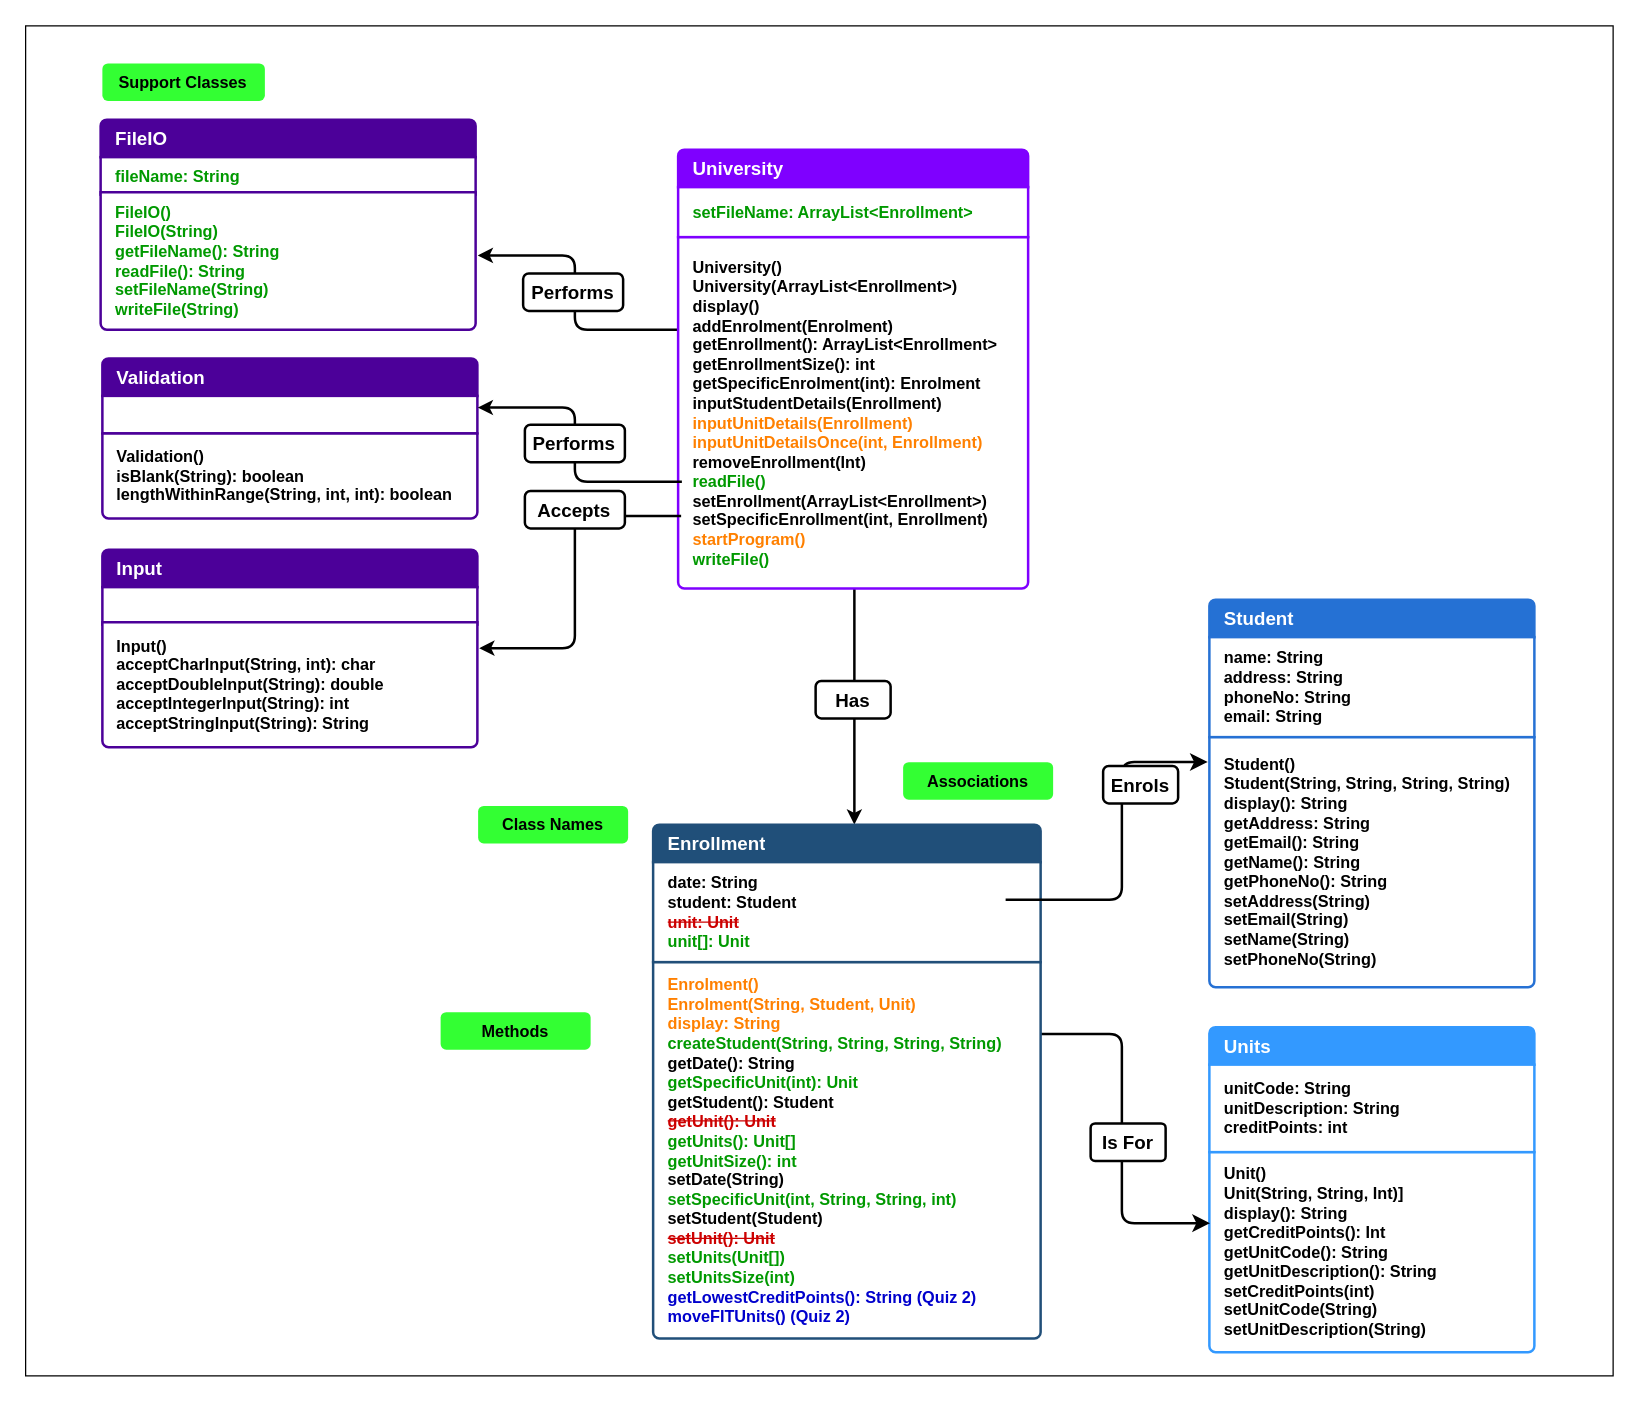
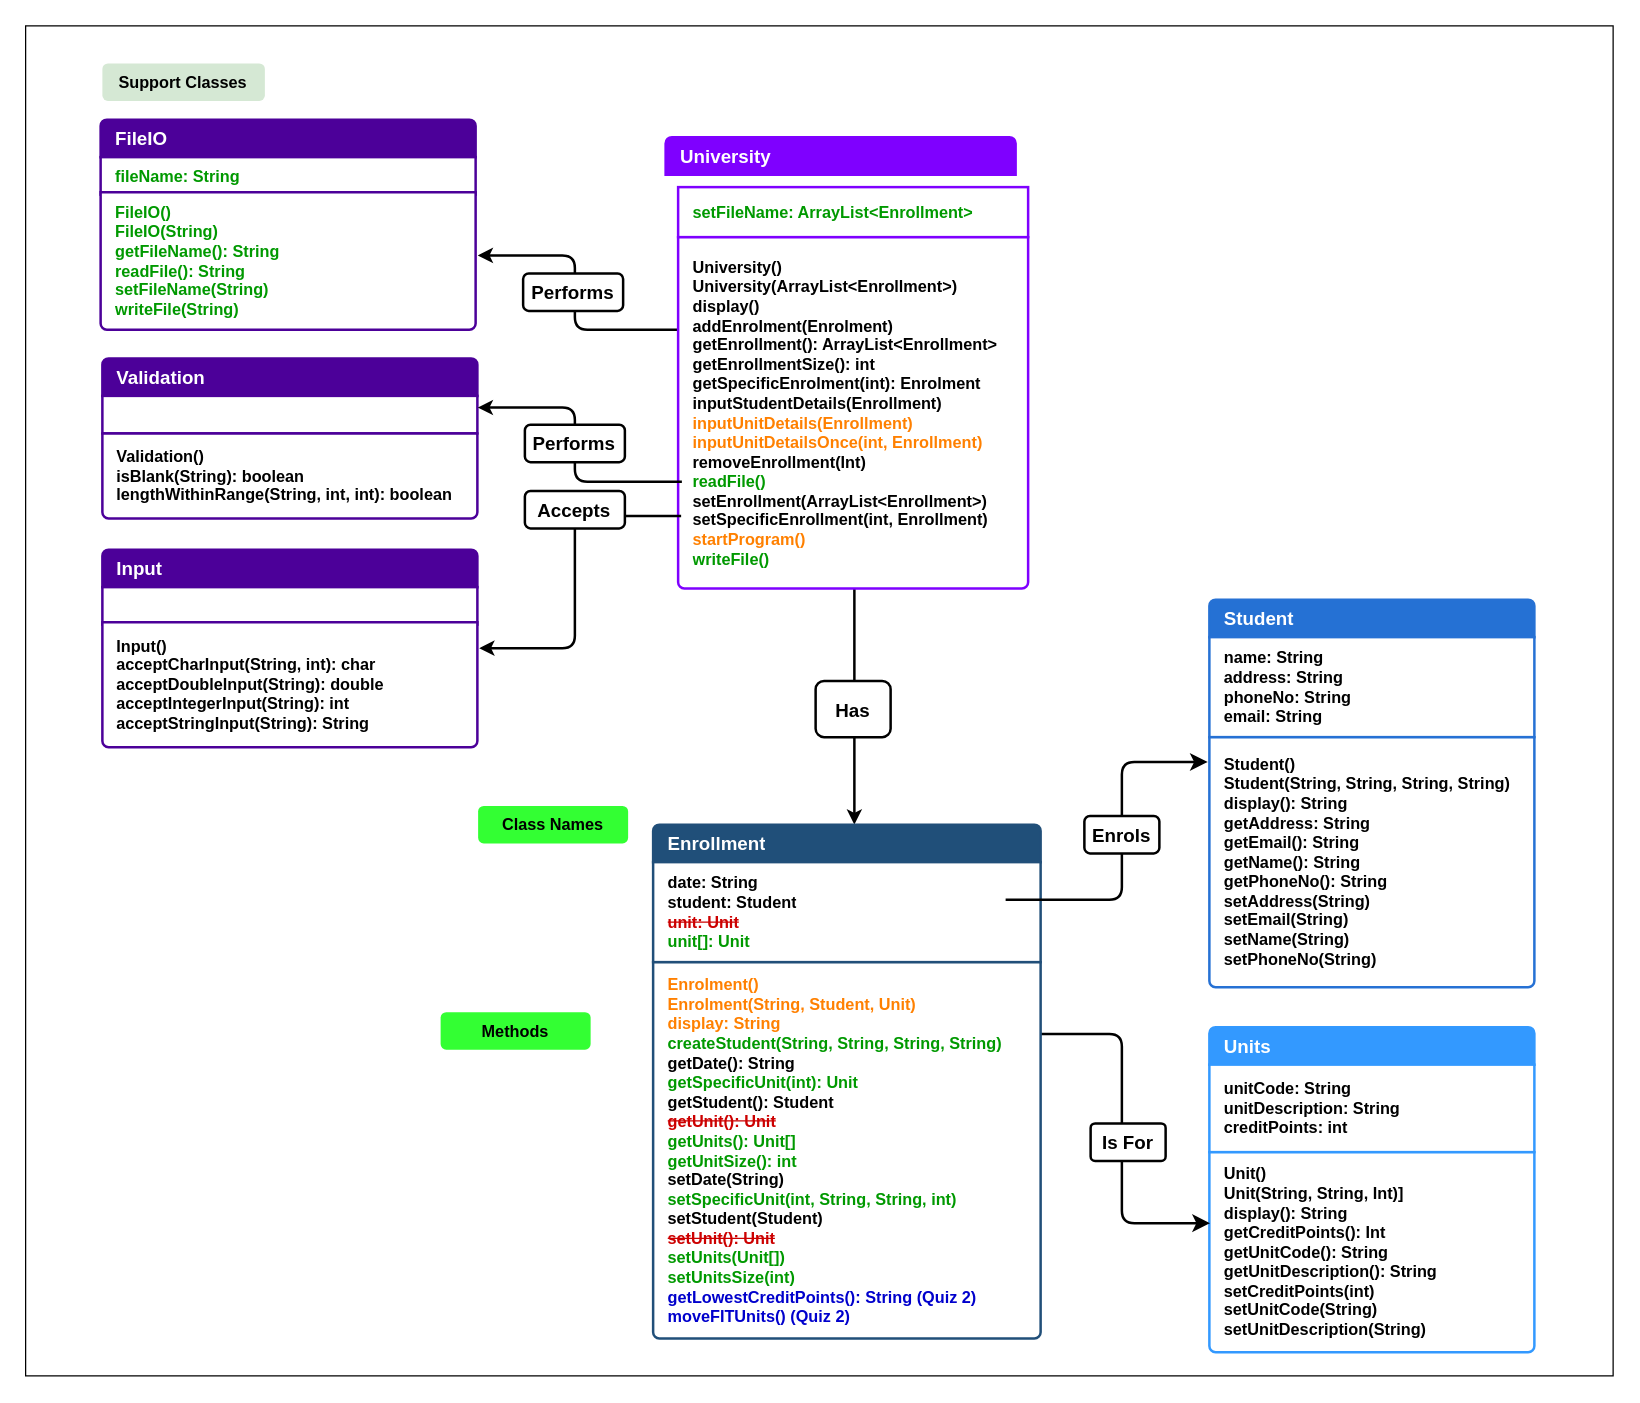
node "Support Classes": fillcolor #33ff33 -> #d5e8d4
node "University": moved (853, 168) -> (841, 156)
node "Has": size 75x38 -> 75x56
node "Associations": removed
node "Enrols": moved (1141, 784) -> (1122, 834)
